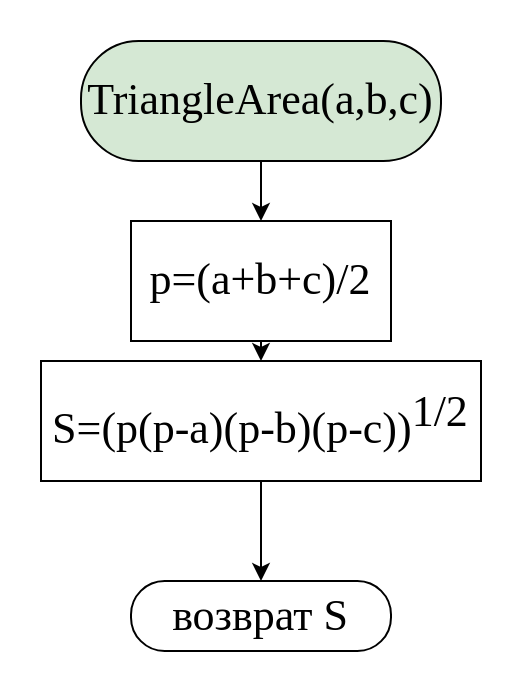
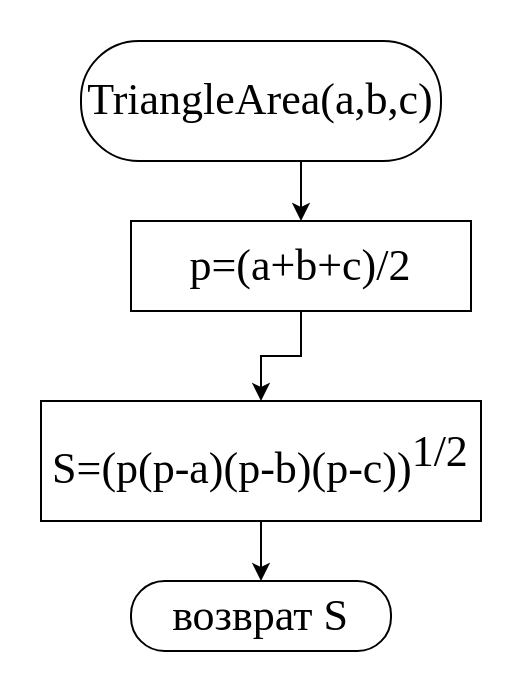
node "TriangleArea(a,b,c)": fillcolor #d5e8d4 -> #ffffff
node "p=(a+b+c)/2": size 260x120 -> 340x90
node "S=(p(p-a)(p-b)(p-c))1/2": moved (261, 421) -> (261, 461)
